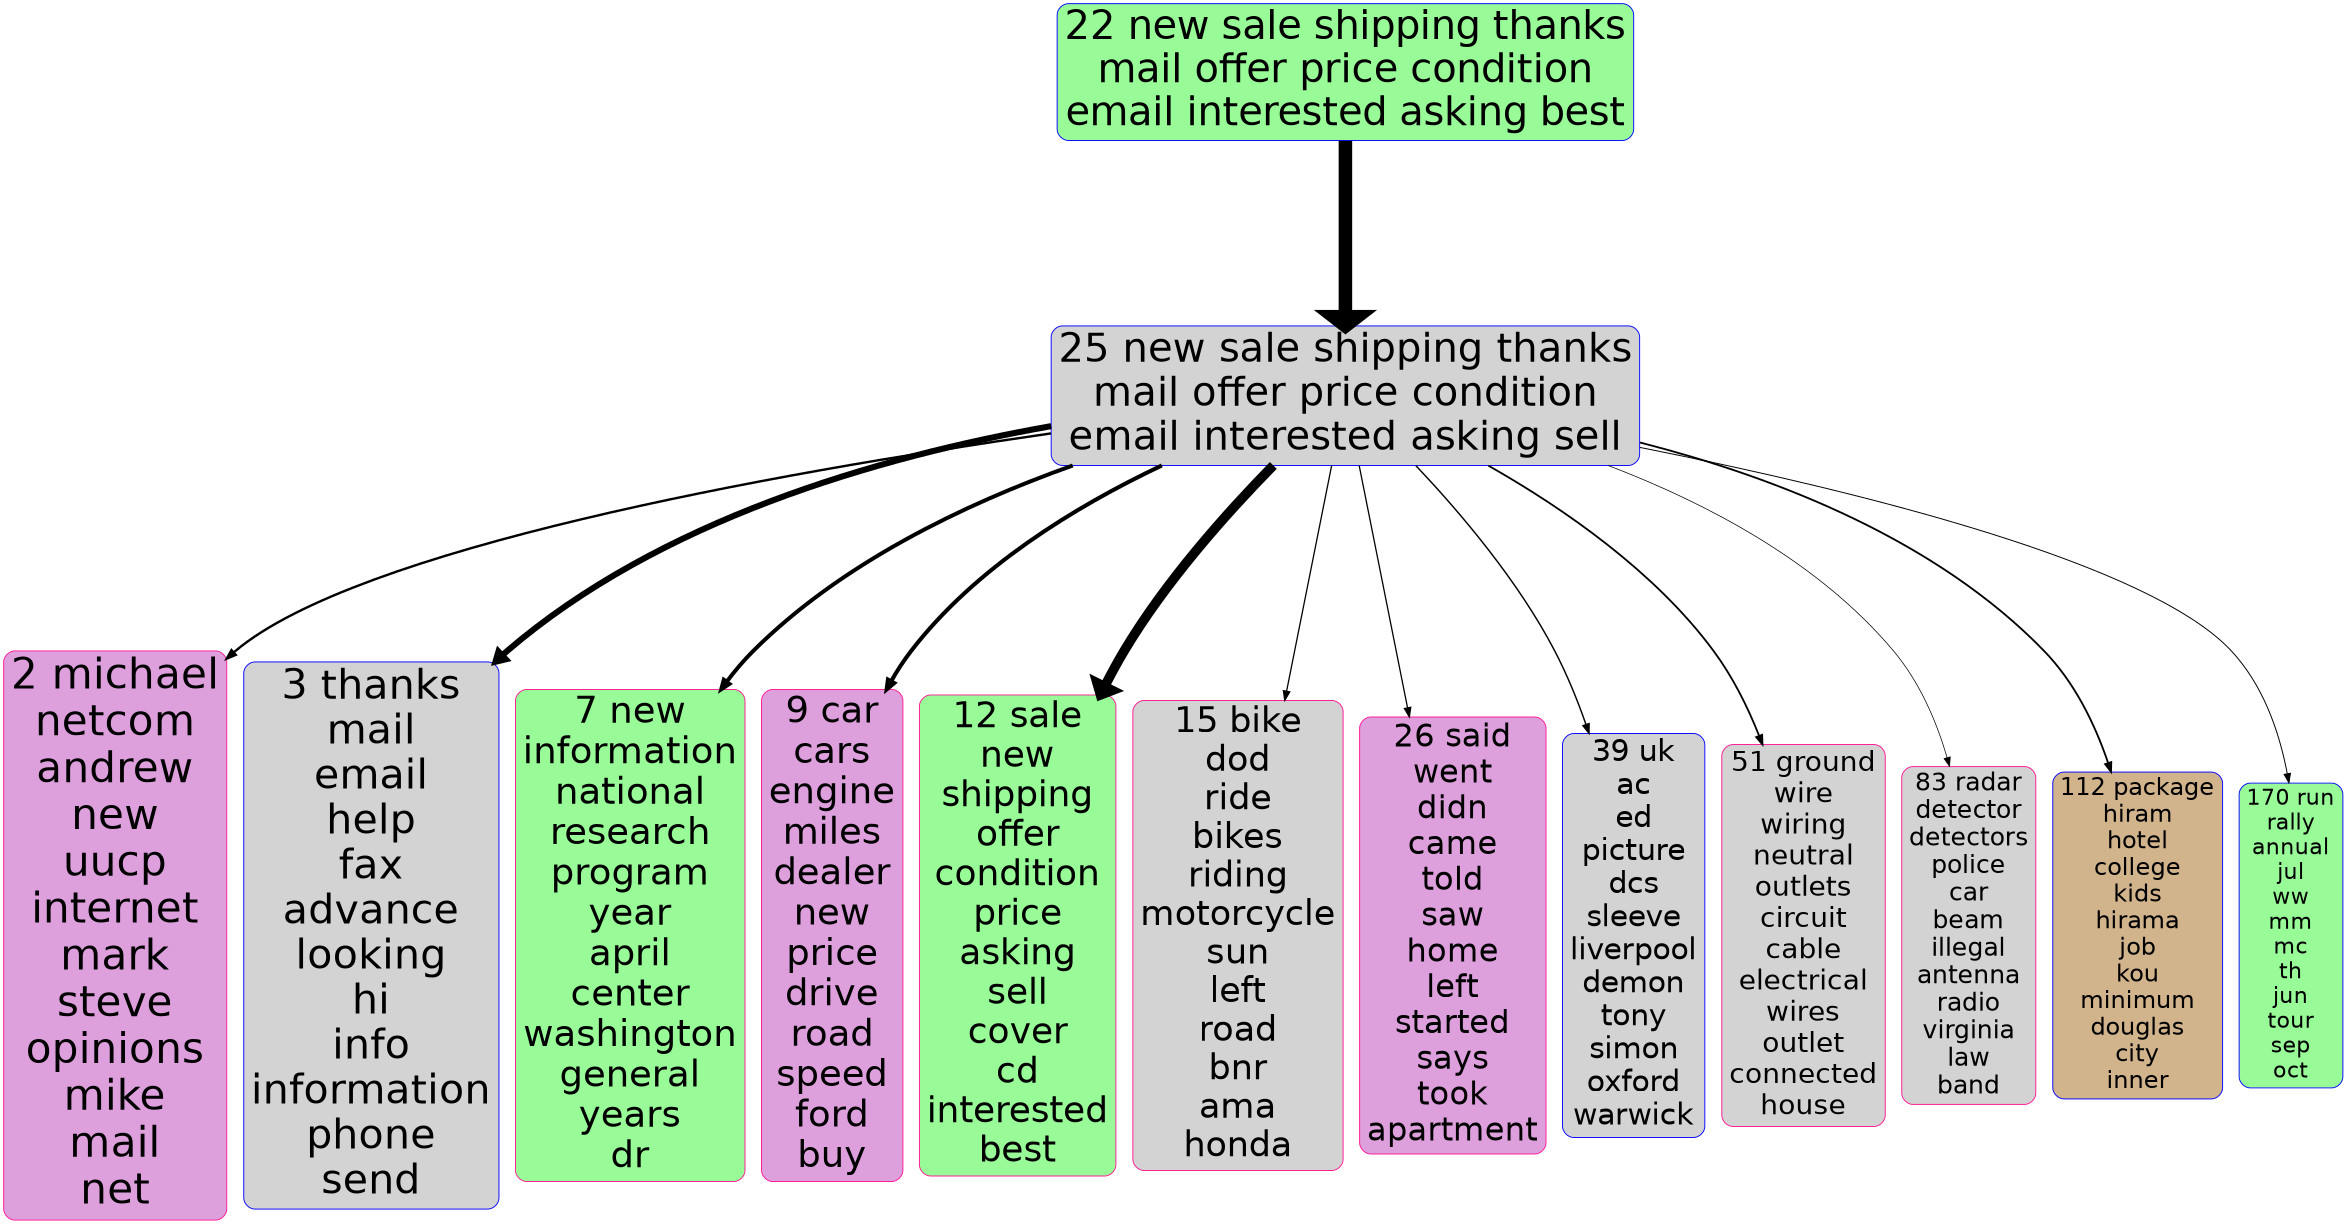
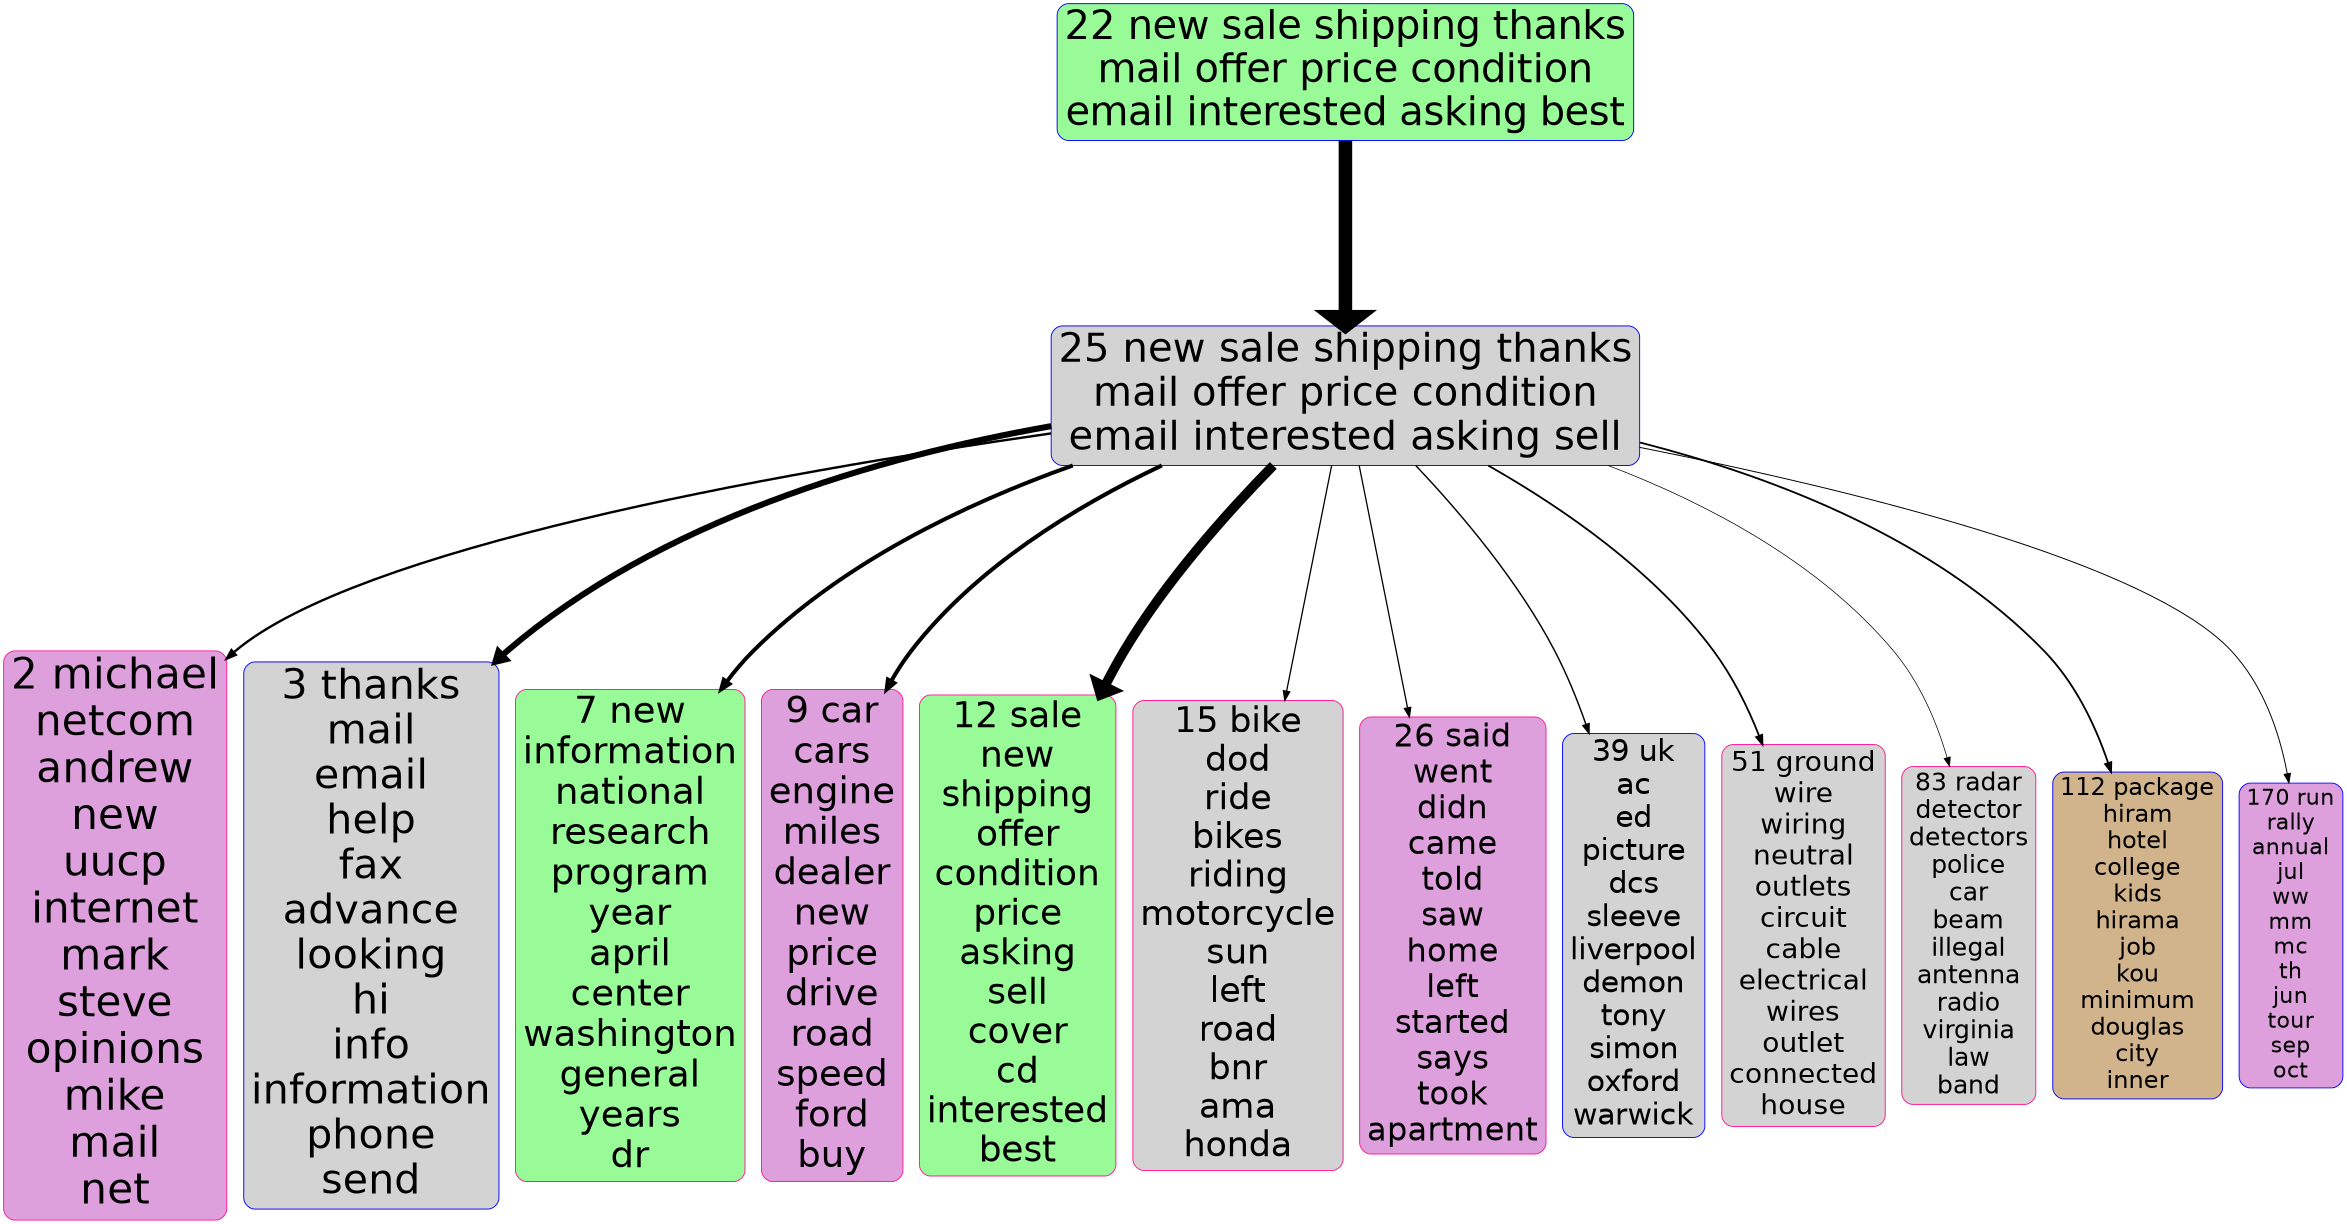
node "170 run rally annual jul ww mm mc th jun tour sep oct": fillcolor palegreen -> plum
